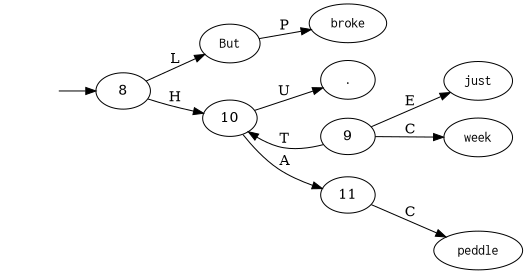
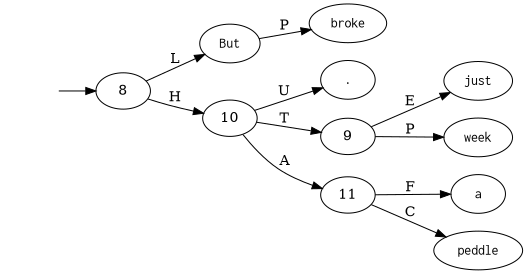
edge "9" -> "week": label "C" -> "P"
edge "9" -> "10": reversed
node "a": added
